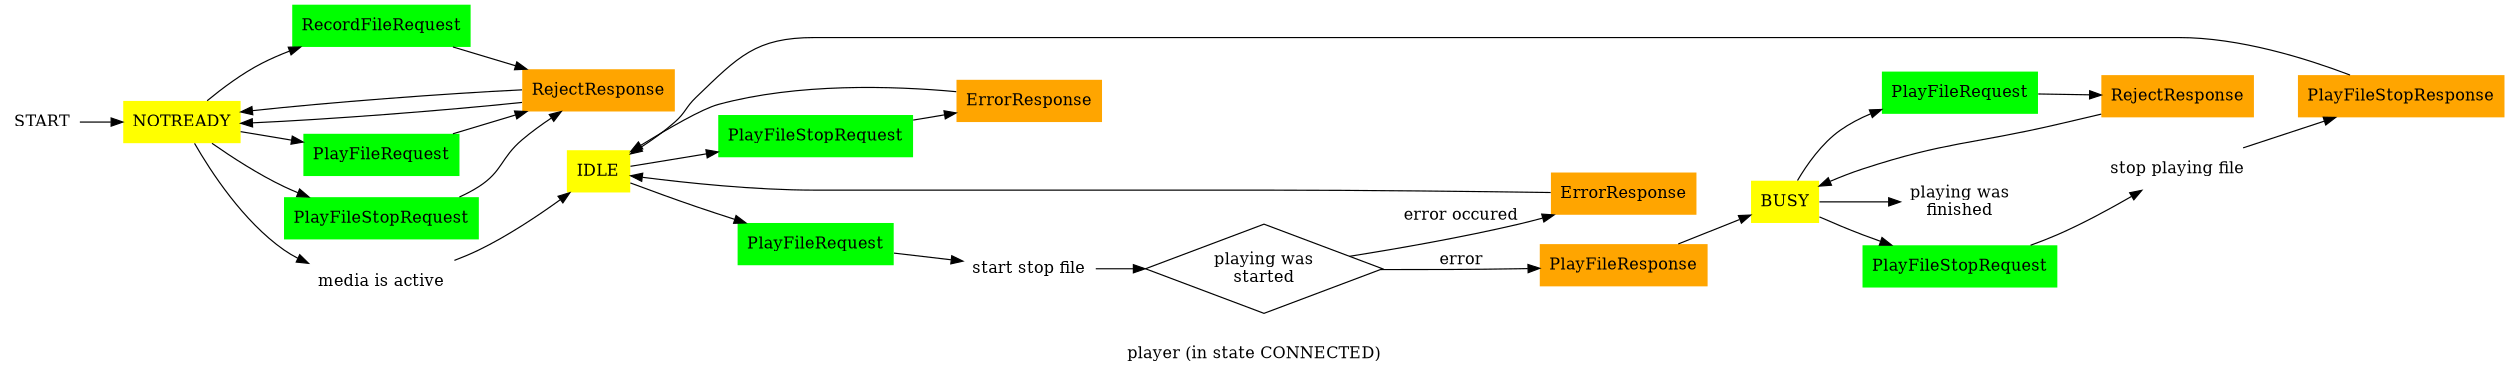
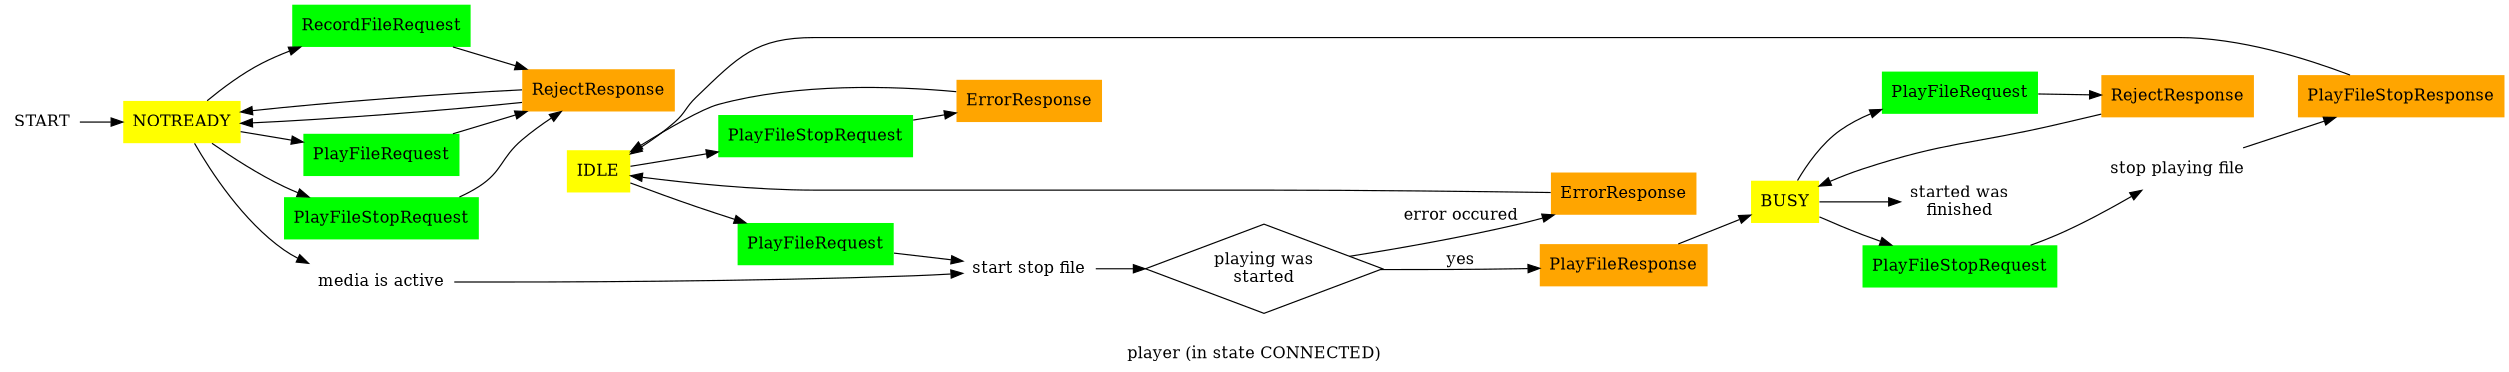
node "playing was finished": label "playing was finished" -> "started was finished"
edge "media is active" -> "IDLE": now "media is active" -> "start stop file"
edge "playing was started" -> "PlayFileResponse": label "error" -> "yes"
